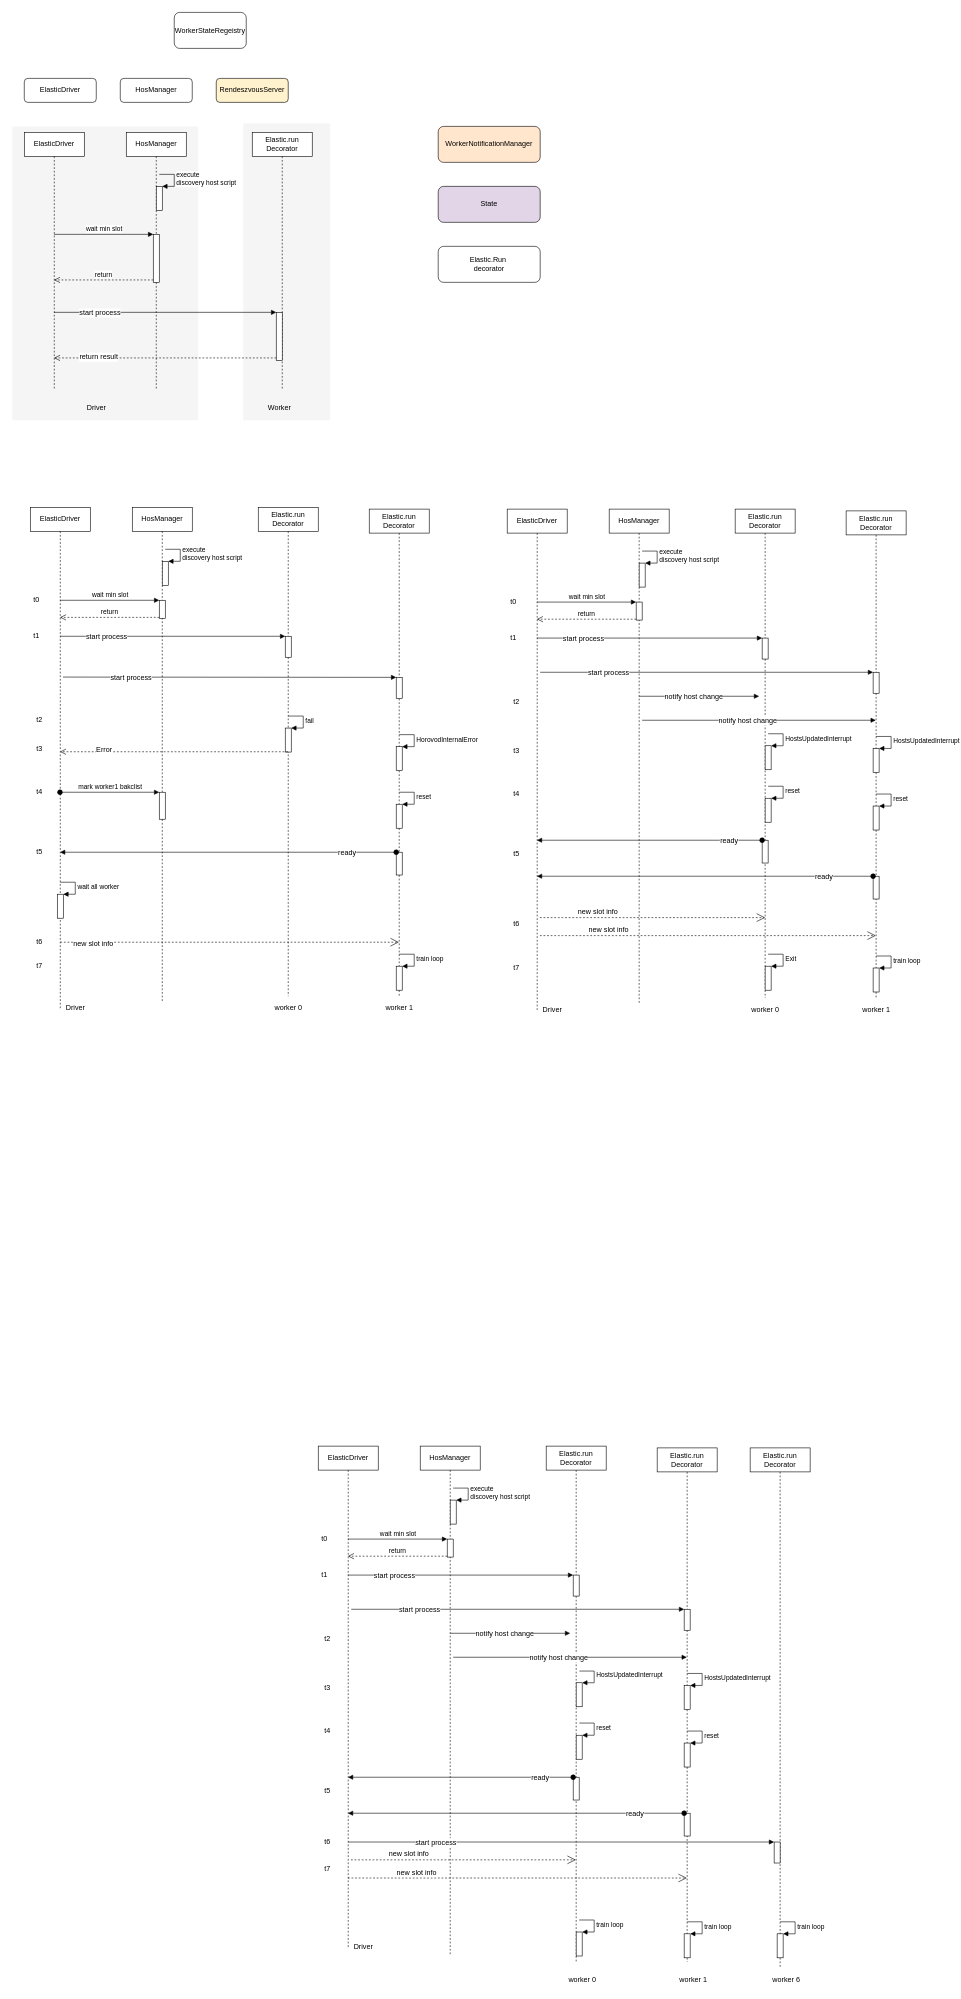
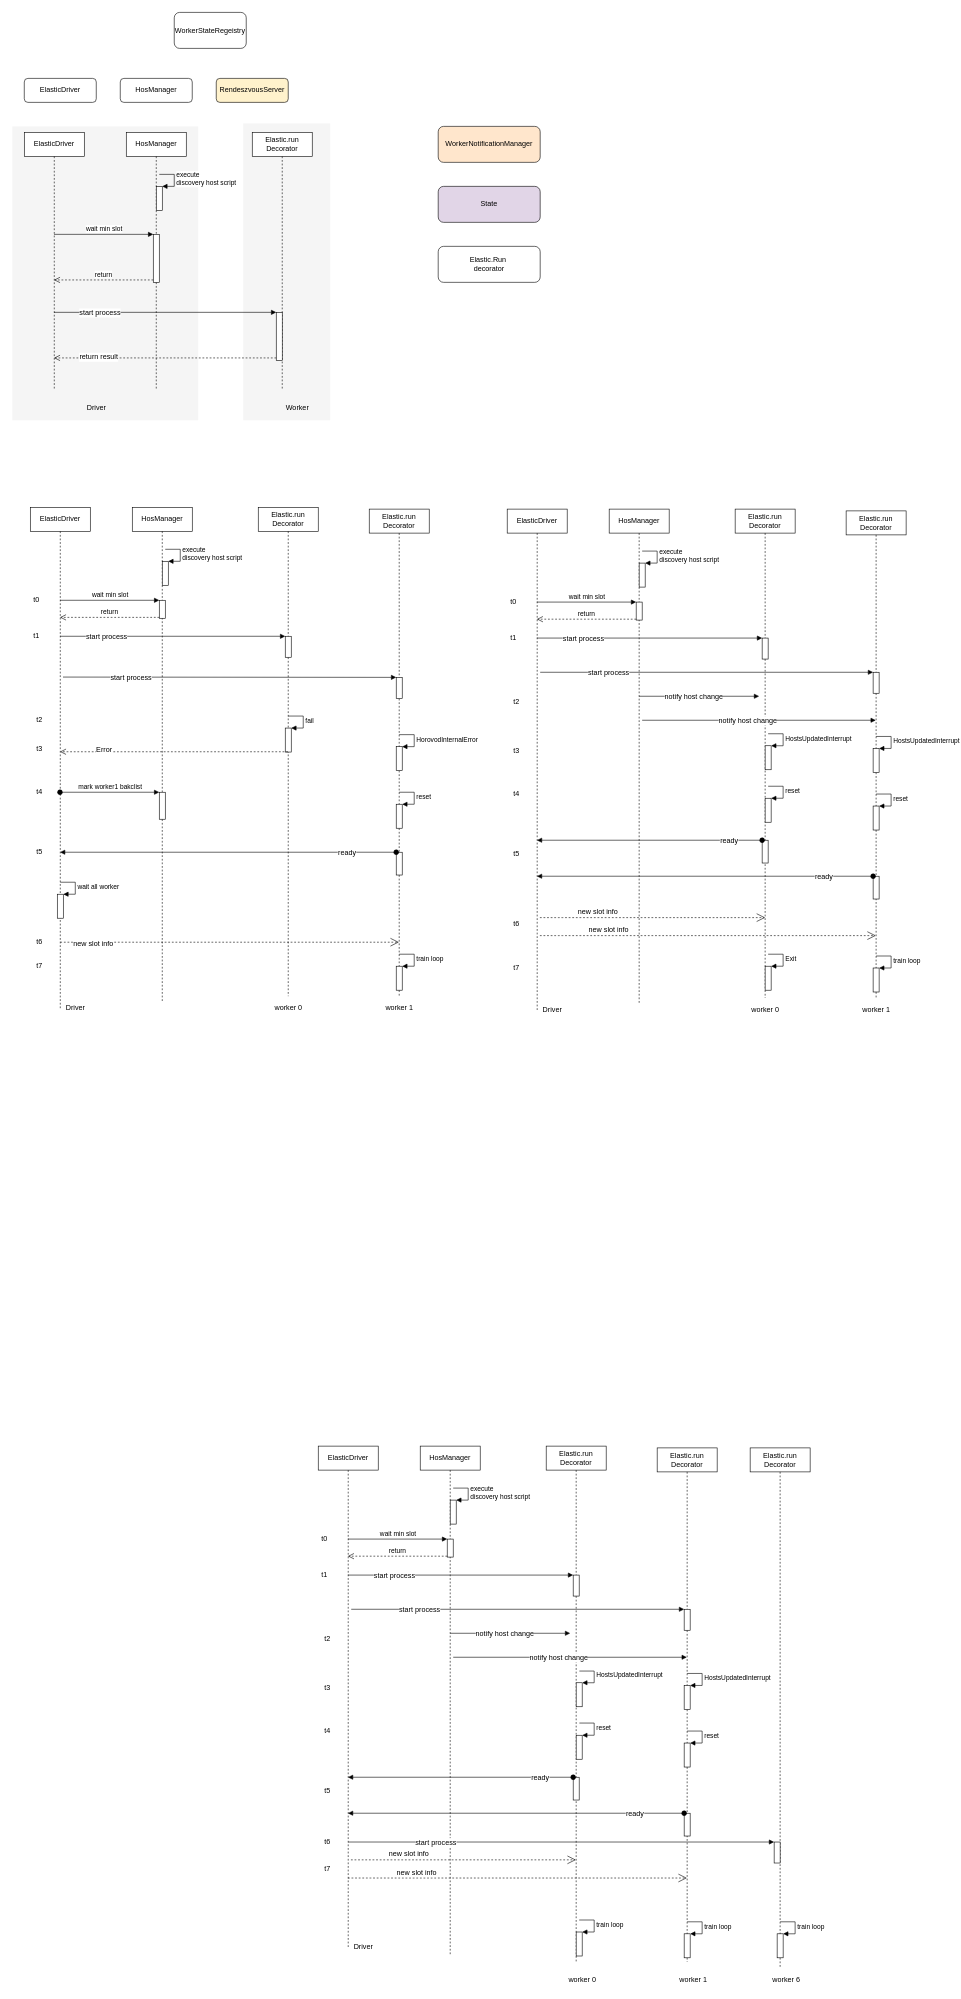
node "Worker": moved (279, 408) -> (297, 408)
